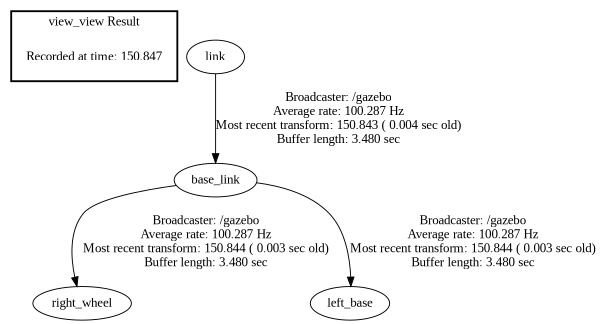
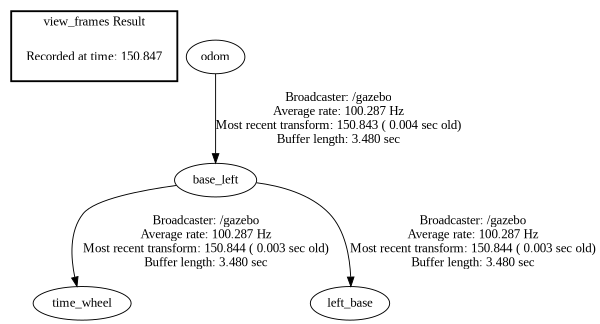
cluster "view_view Result": label "view_view Result" -> "view_frames Result"
node "link": label "link" -> "odom"
node "base_link": label "base_link" -> "base_left"
node "right_wheel": label "right_wheel" -> "time_wheel"
